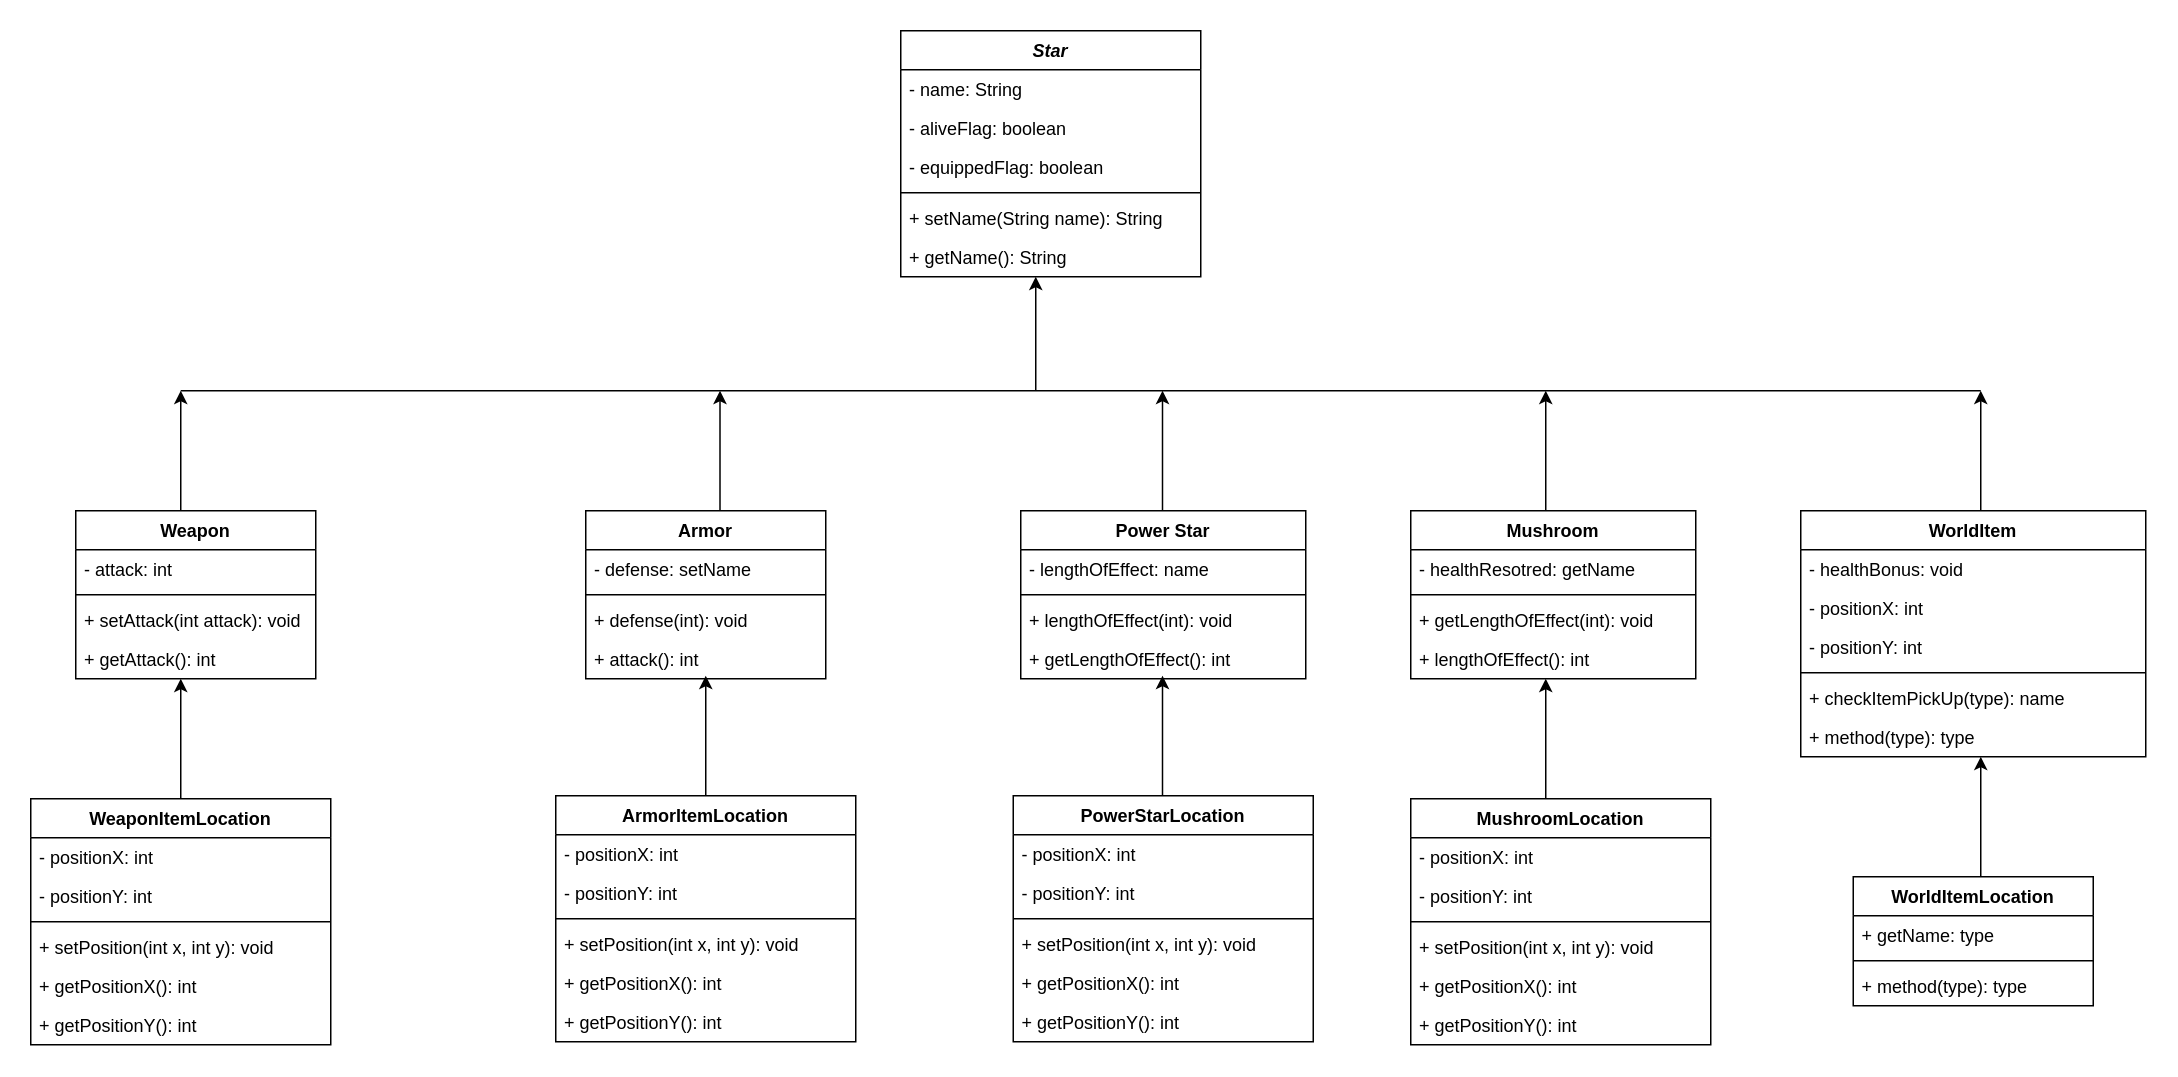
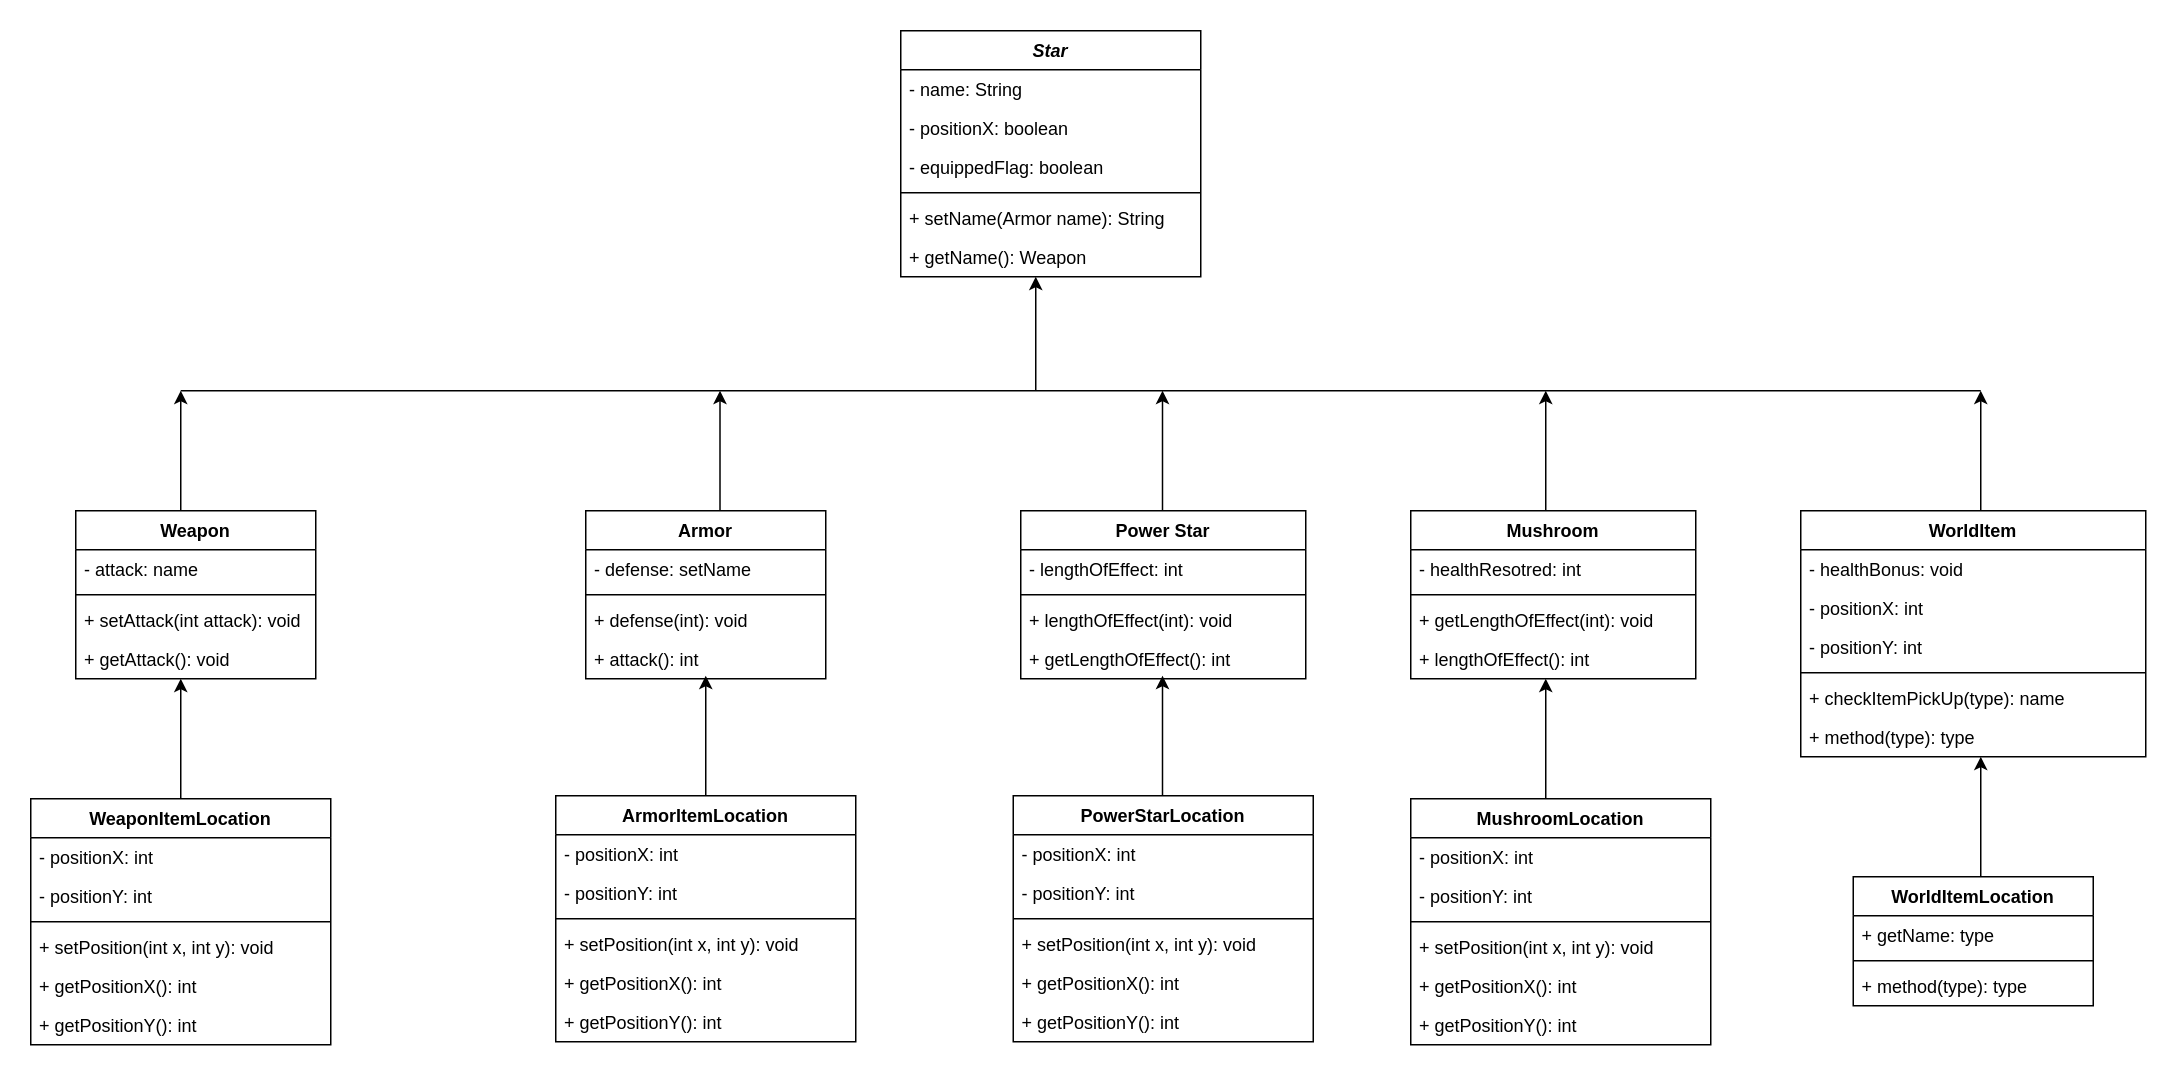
node "- aliveFlag: boolean": label "- aliveFlag: boolean" -> "- positionX: boolean"
node "+ setName(String name): String": label "+ setName(String name): String" -> "+ setName(Armor name): String"
node "+ getName(): String": label "+ getName(): String" -> "+ getName(): Weapon"
node "- attack: int": label "- attack: int" -> "- attack: name"
node "- lengthOfEffect: name": label "- lengthOfEffect: name" -> "- lengthOfEffect: int"
node "- healthResotred: getName": label "- healthResotred: getName" -> "- healthResotred: int"
node "+ getAttack(): int": label "+ getAttack(): int" -> "+ getAttack(): void"
